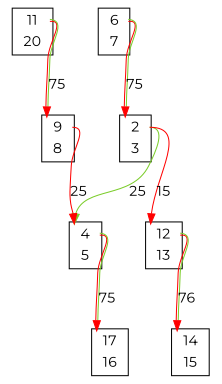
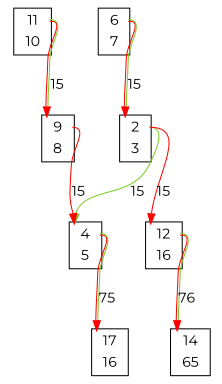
node "11": text "20" -> "10"
edge "11" -> "9": label "75" -> "15"
edge "6" -> "2": label "75" -> "15"
edge "9" -> "4": label "25" -> "15"
edge "2" -> "4": label "25" -> "15"
node "12": text "13" -> "16"
node "14": text "15" -> "65"
